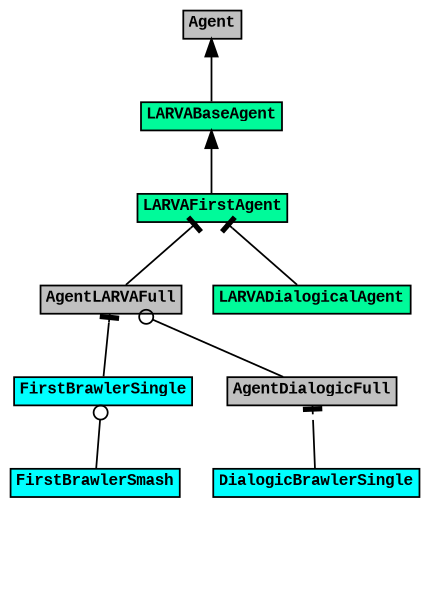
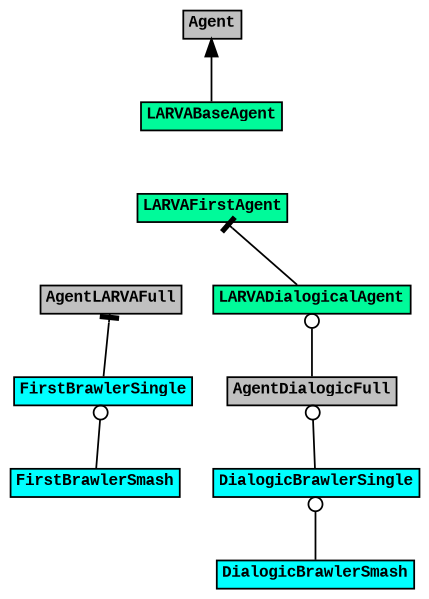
edge "LARVAFirstAgent" -> "LARVABaseAgent": removed
edge "AgentLARVAFull" -> "LARVAFirstAgent": removed
edge "AgentDialogicFull" -> "AgentLARVAFull": now "AgentDialogicFull" -> "LARVADialogicalAgent"
edge "DialogicBrawlerSingle" -> "AgentDialogicFull": arrowhead tee -> odot
node "DialogicBrawlerSmash": added
